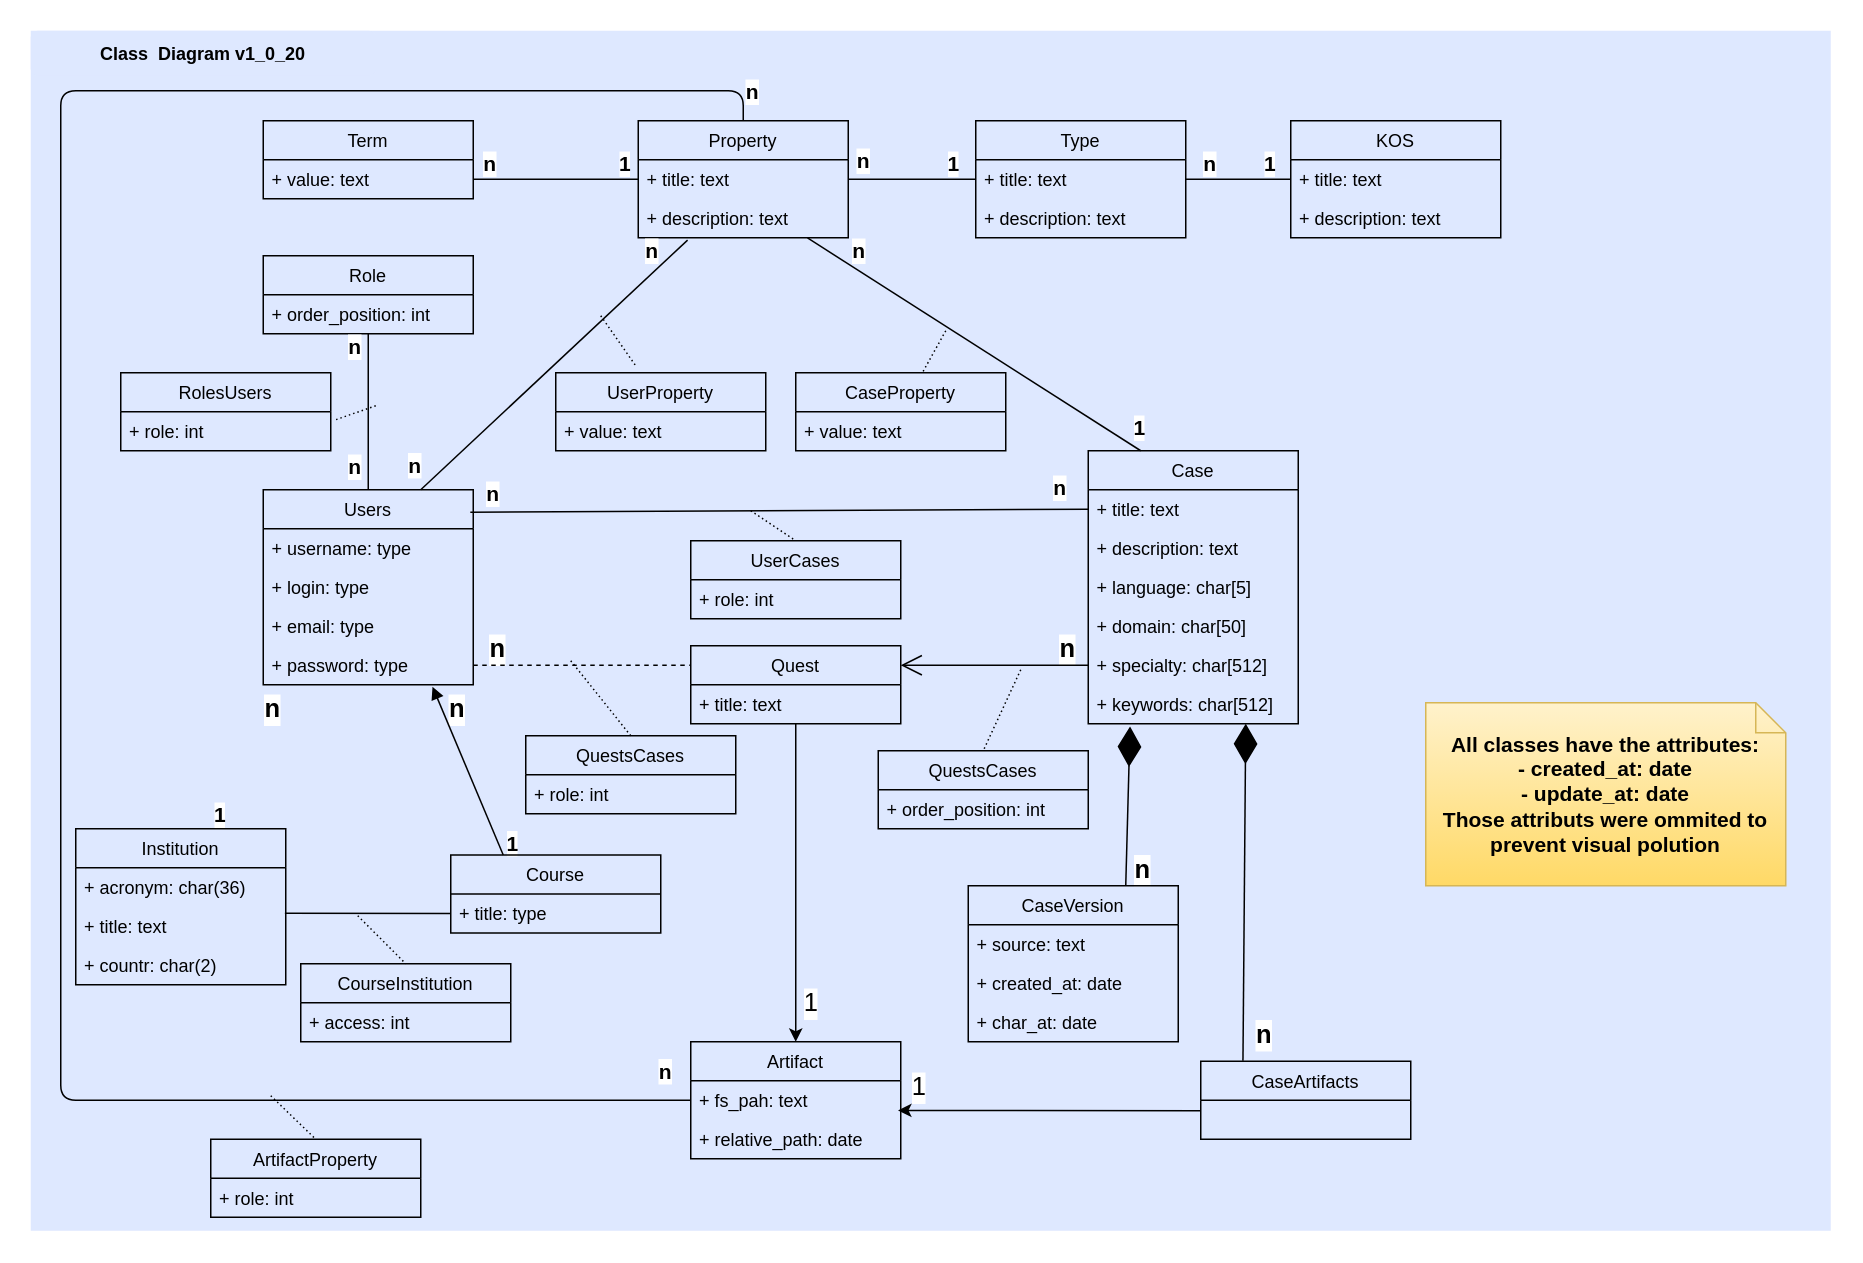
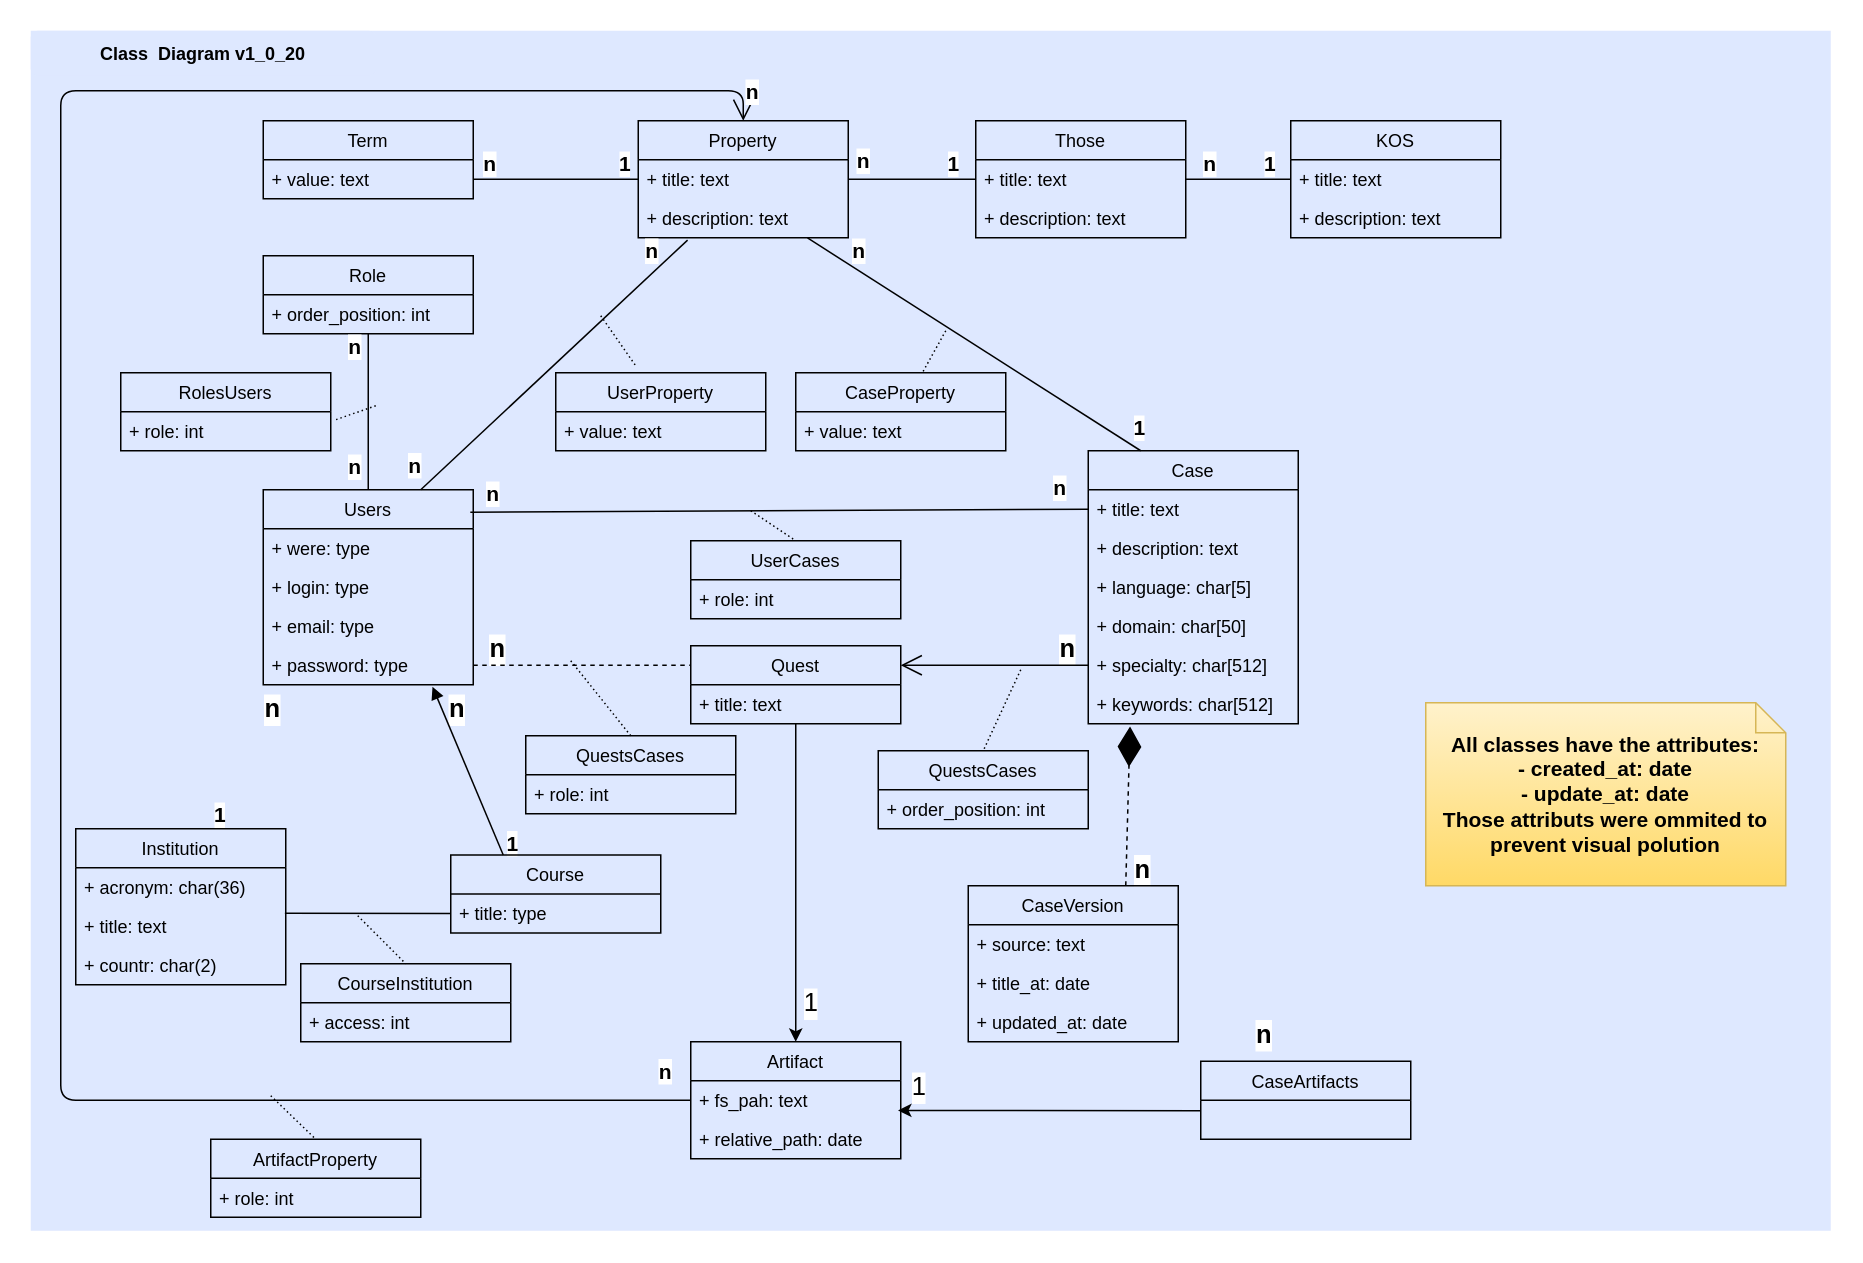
edge "Property" -- "+ fs_pah: text": arrowhead none -> open
node "Type": label "Type" -> "Those"
node "+ username: type": label "+ username: type" -> "+ were: type"
edge "CaseVersion" -> "+ keywords: char[512]": style solid -> dashed
edge "CaseArtifacts" -> "Case": removed
node "+ created_at: date": label "+ created_at: date" -> "+ title_at: date"
node "+ char_at: date": label "+ char_at: date" -> "+ updated_at: date"
